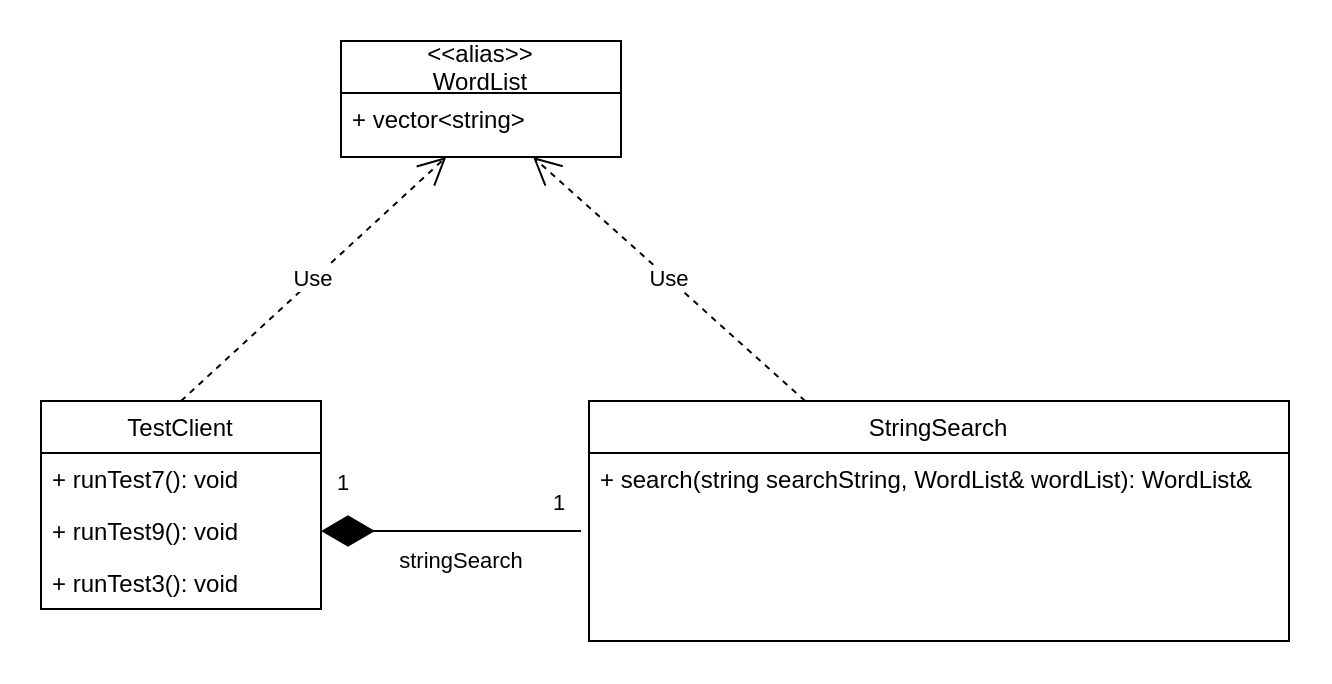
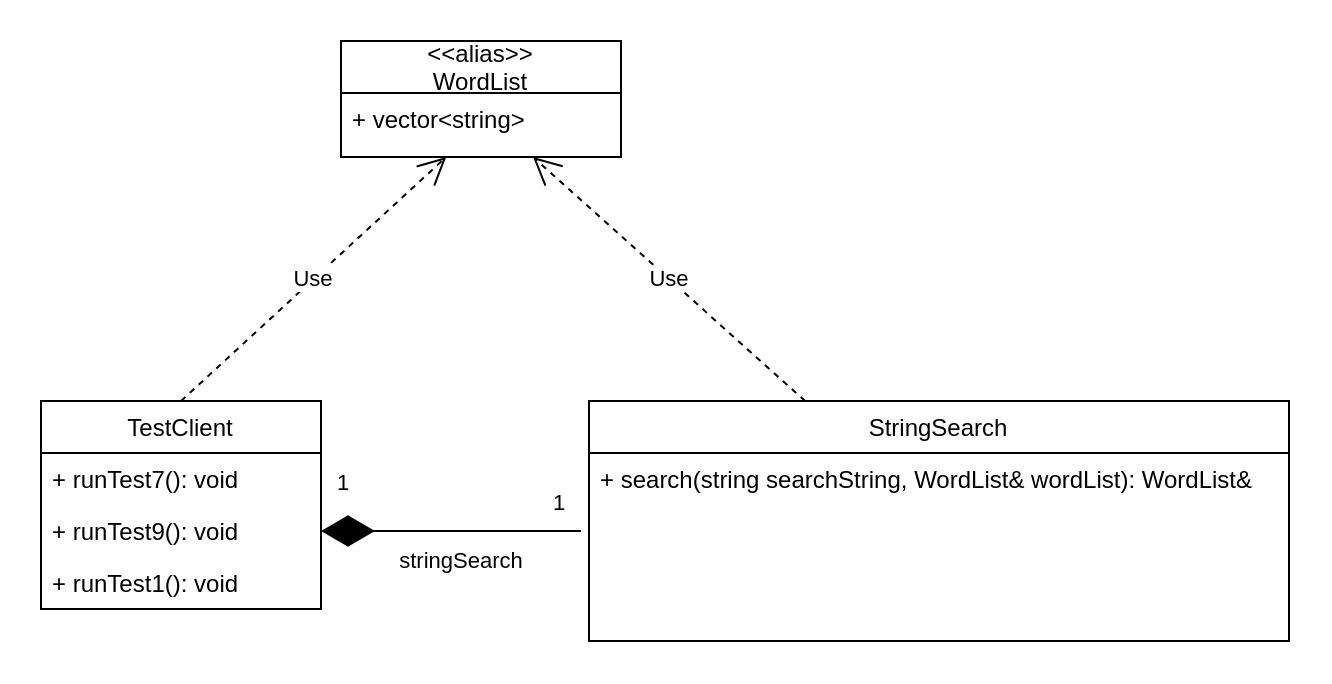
node "+ runTest3(): void": label "+ runTest3(): void" -> "+ runTest1(): void"
